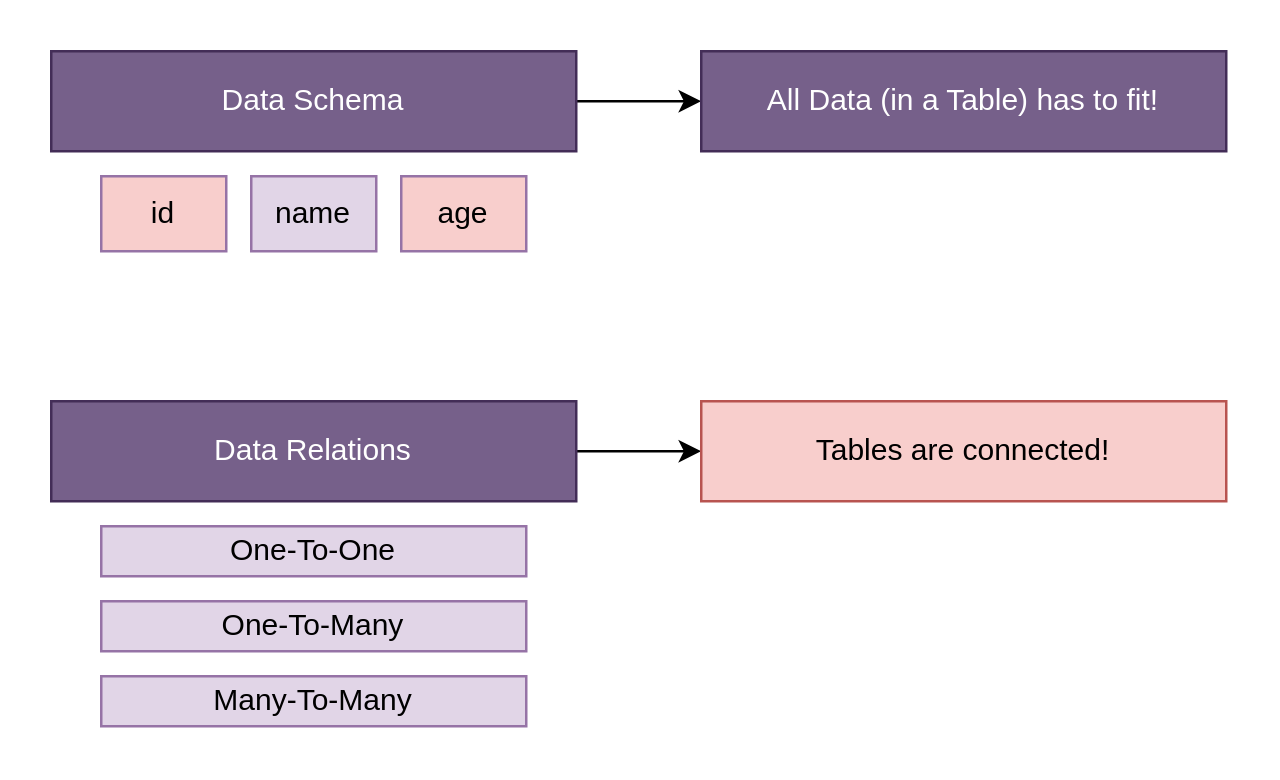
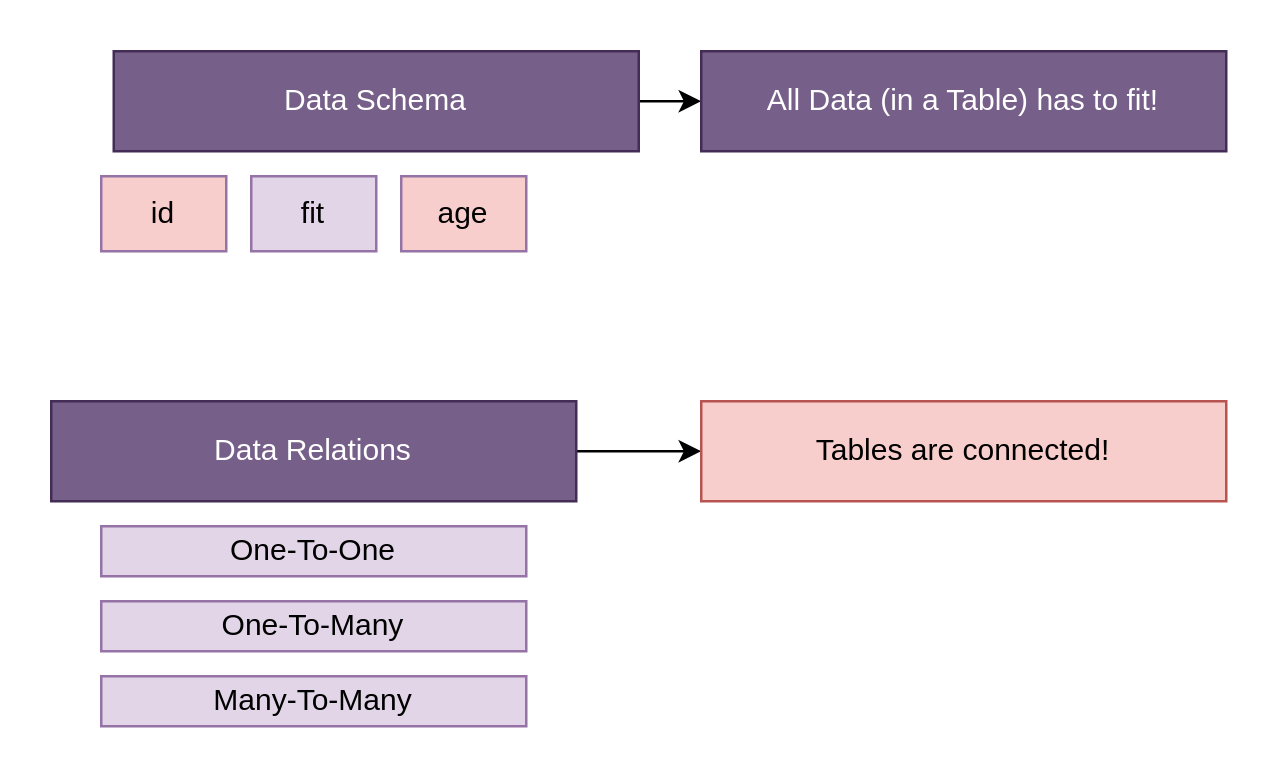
node "Data Schema": moved (314, 101) -> (376, 101)
node "name": label "name" -> "fit"
